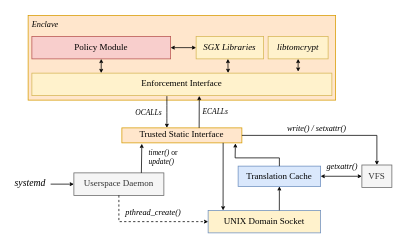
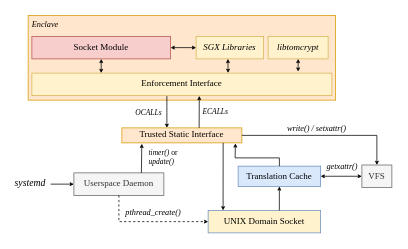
node "Policy Module": label "Policy Module" -> "Socket Module"
